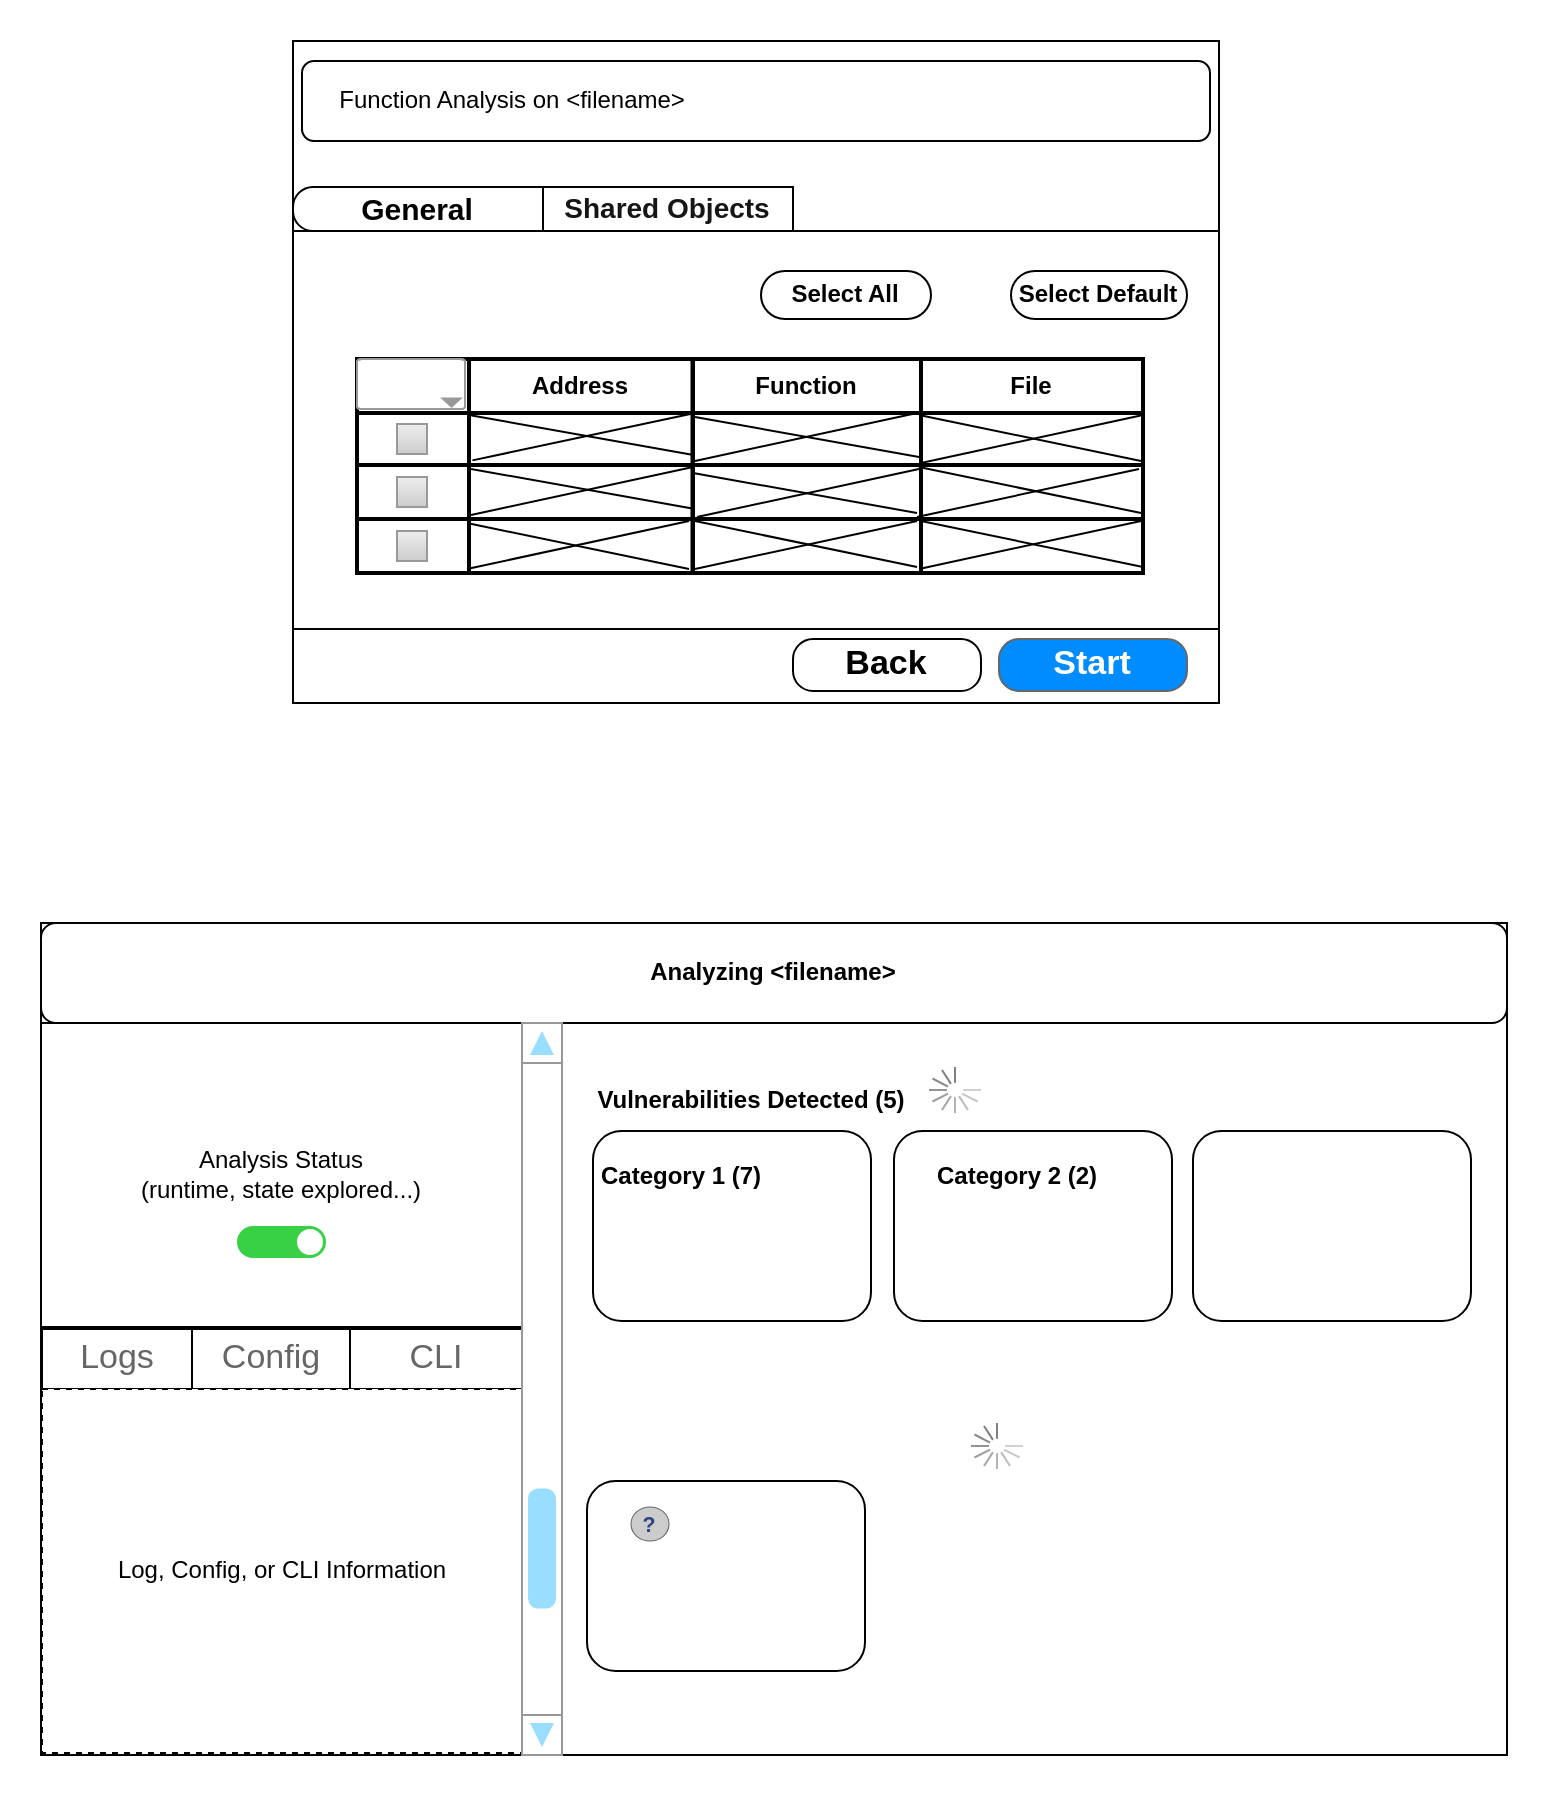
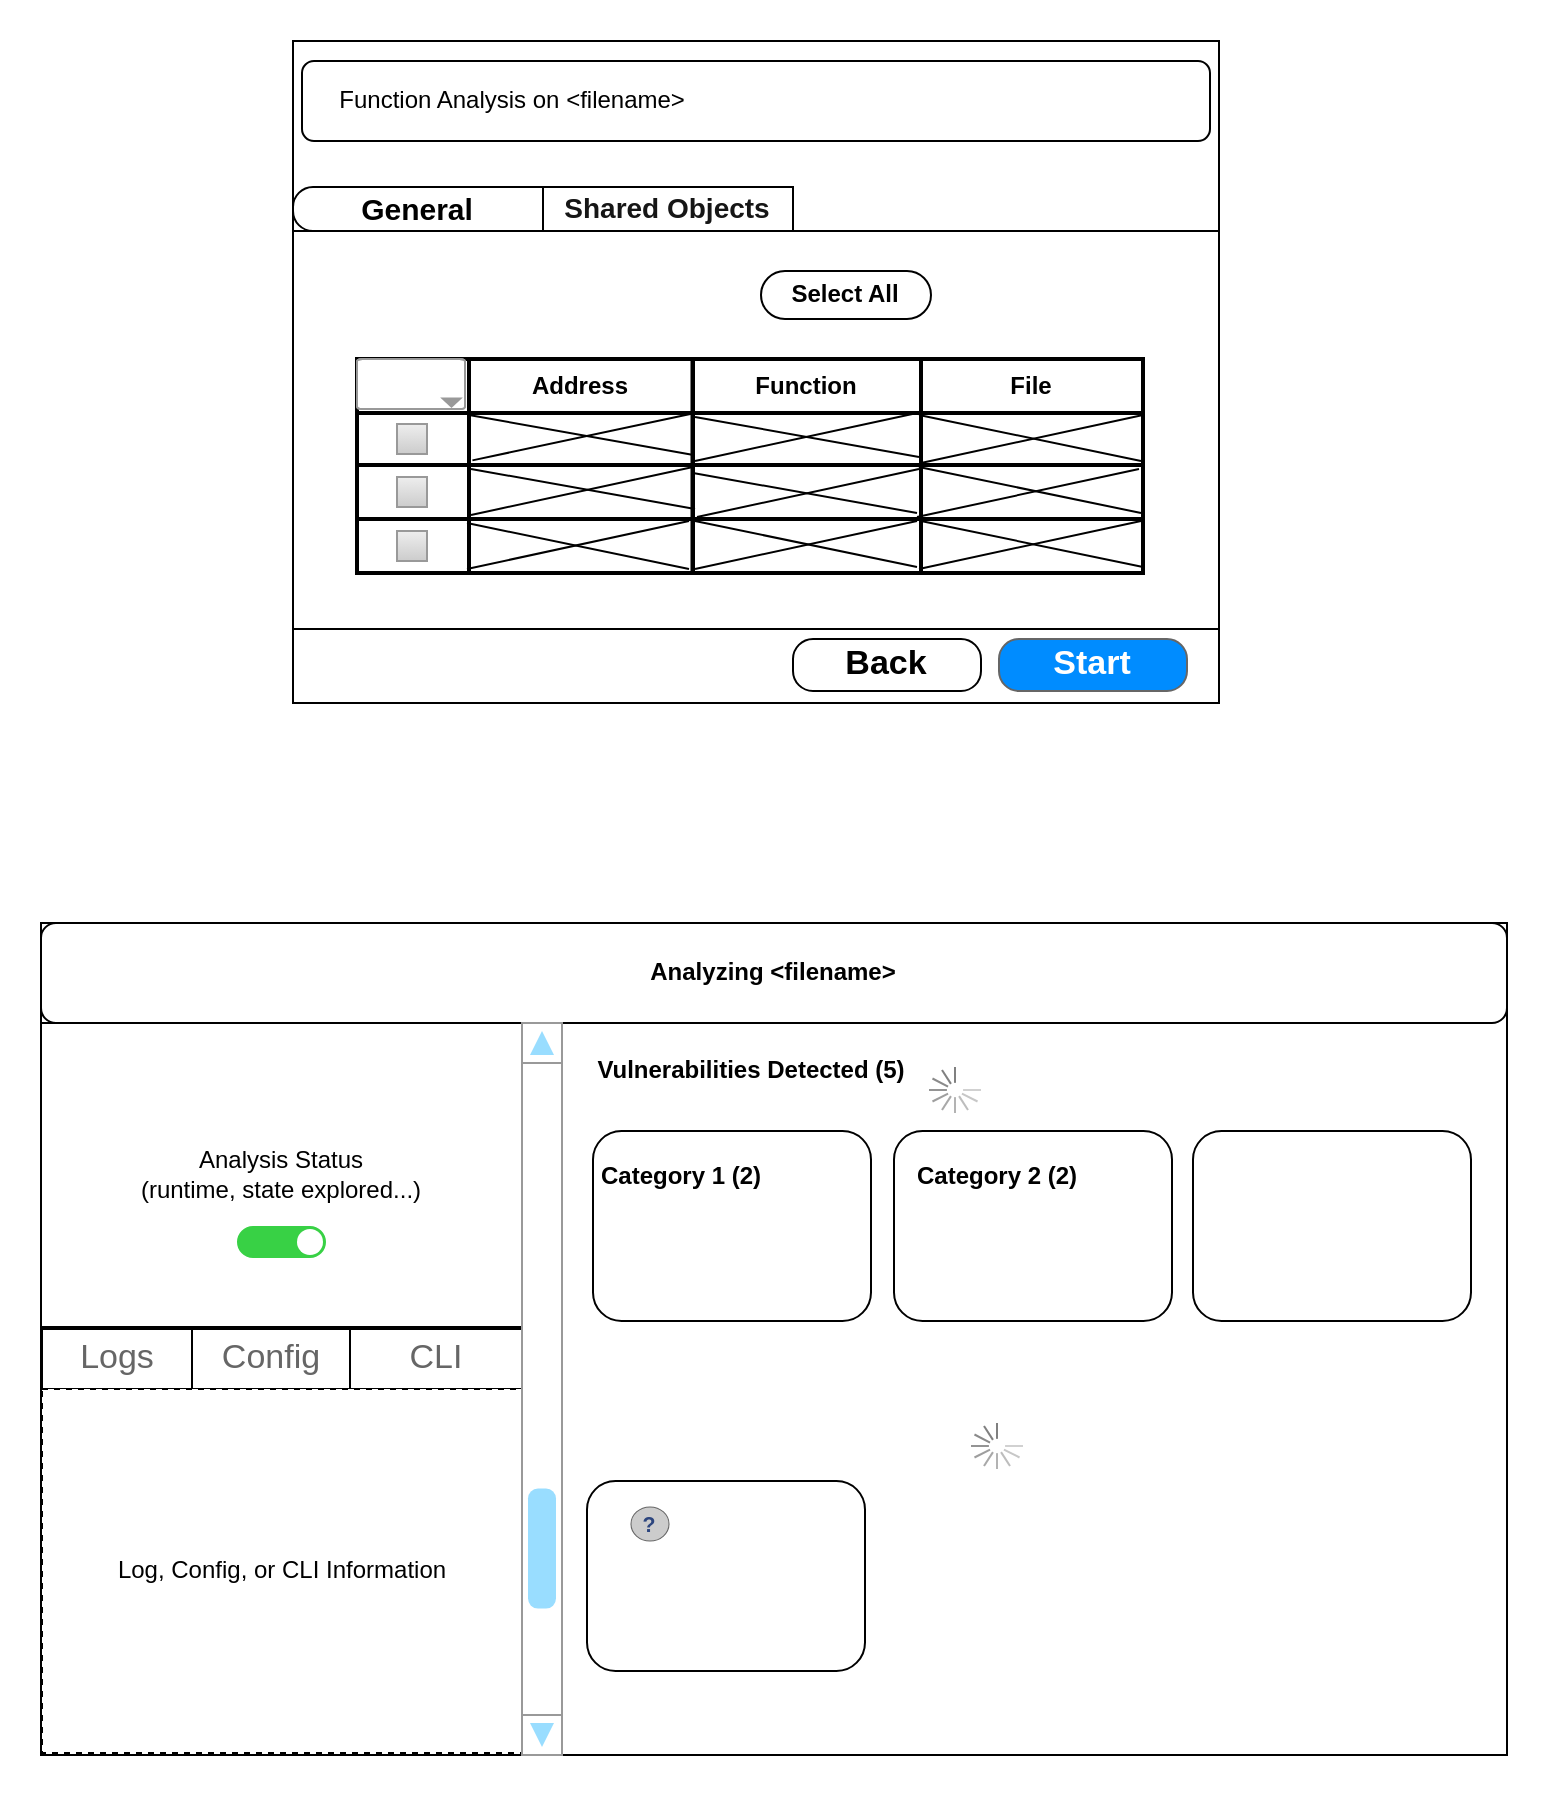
node "Select Default": removed
node "Vulnerabilities Detected (5)": moved (752, 1101) -> (752, 1071)
node "Category 1 (7)": label "Category 1 (7)" -> "Category 1 (2)"
node "Category 2 (2)": moved (1017, 1177) -> (997, 1177)
